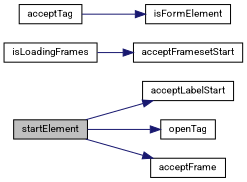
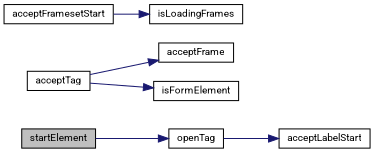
edge "isLoadingFrames" -> "acceptFramesetStart": reversed
edge "startElement" -> "acceptLabelStart": now "openTag" -> "acceptLabelStart"
edge "startElement" -> "acceptFrame": now "acceptTag" -> "acceptFrame"
